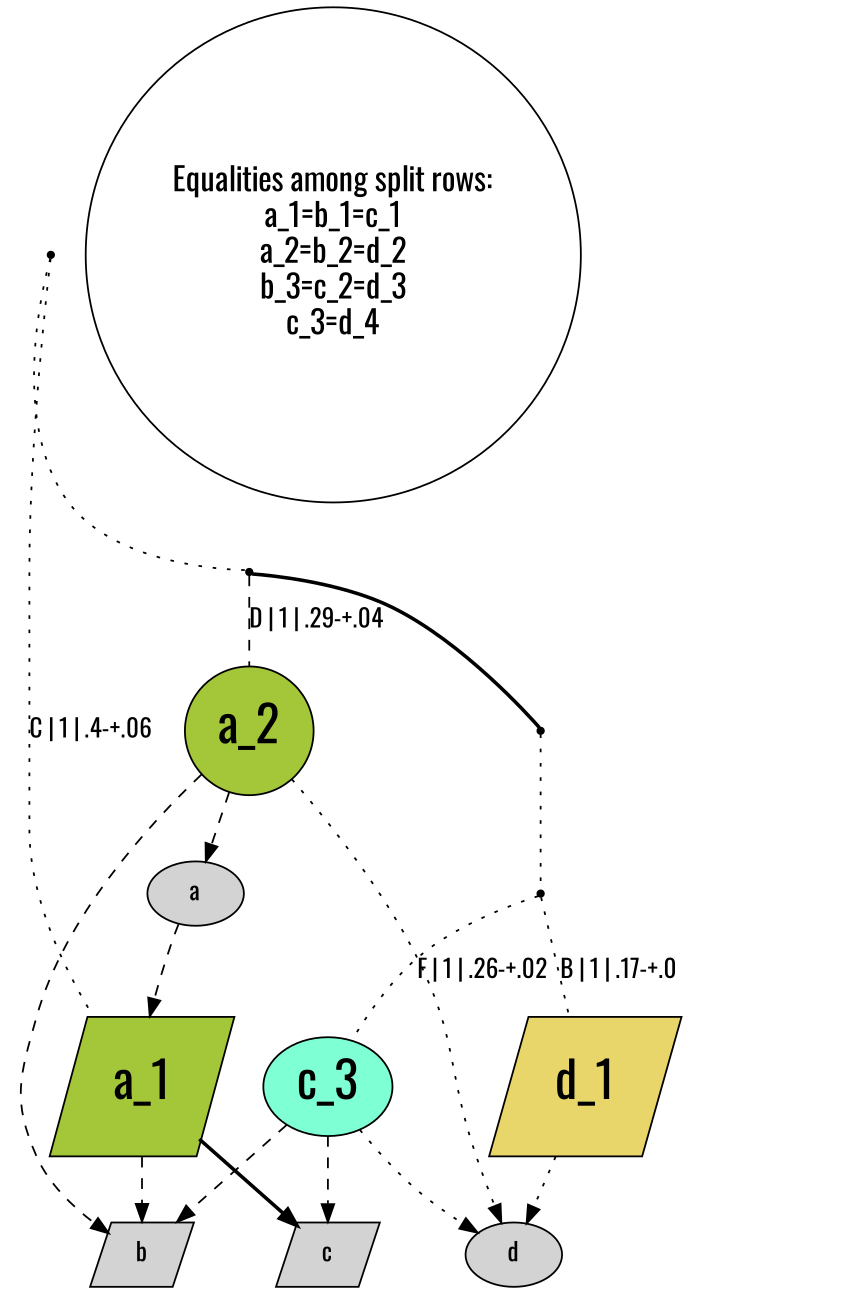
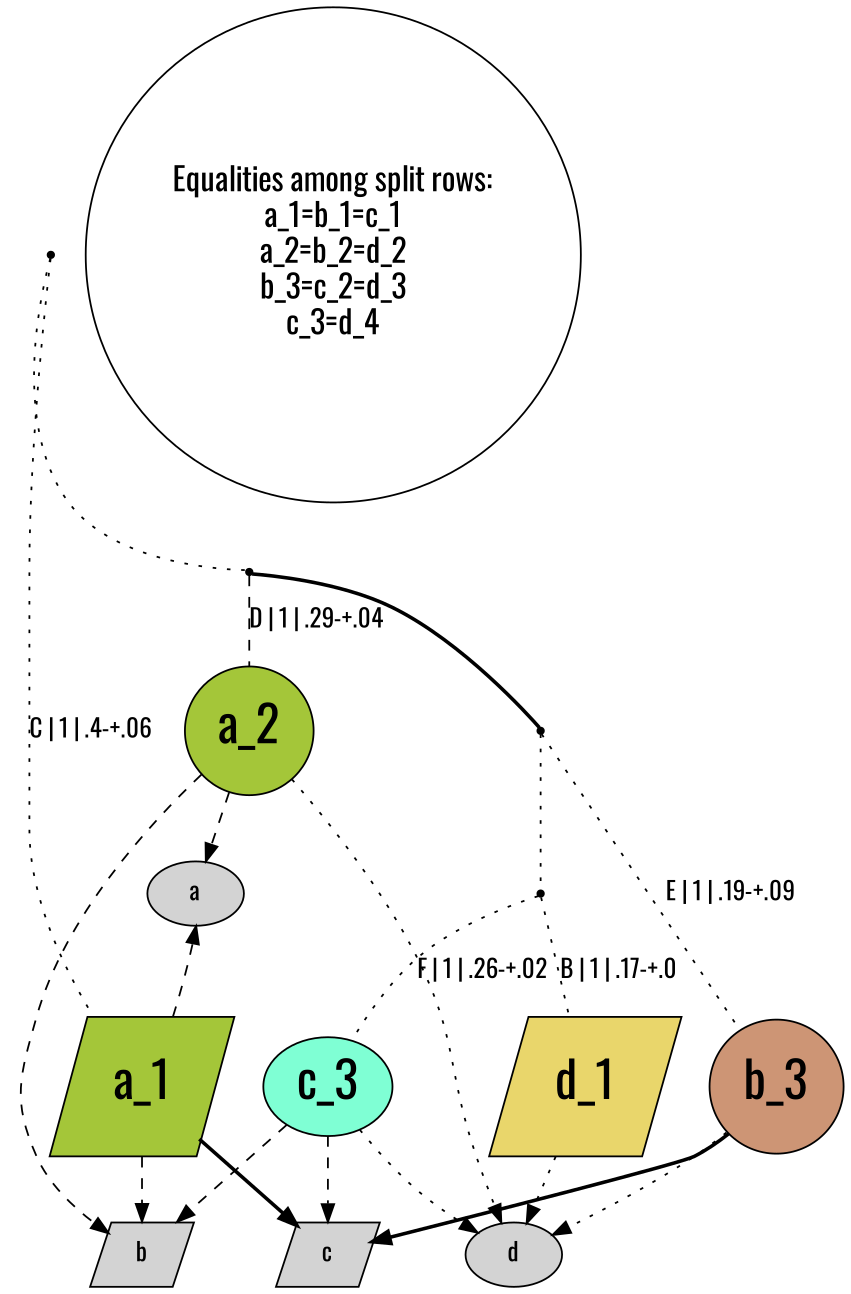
edge "a" -> "a_1": reversed
node "b_3": added
